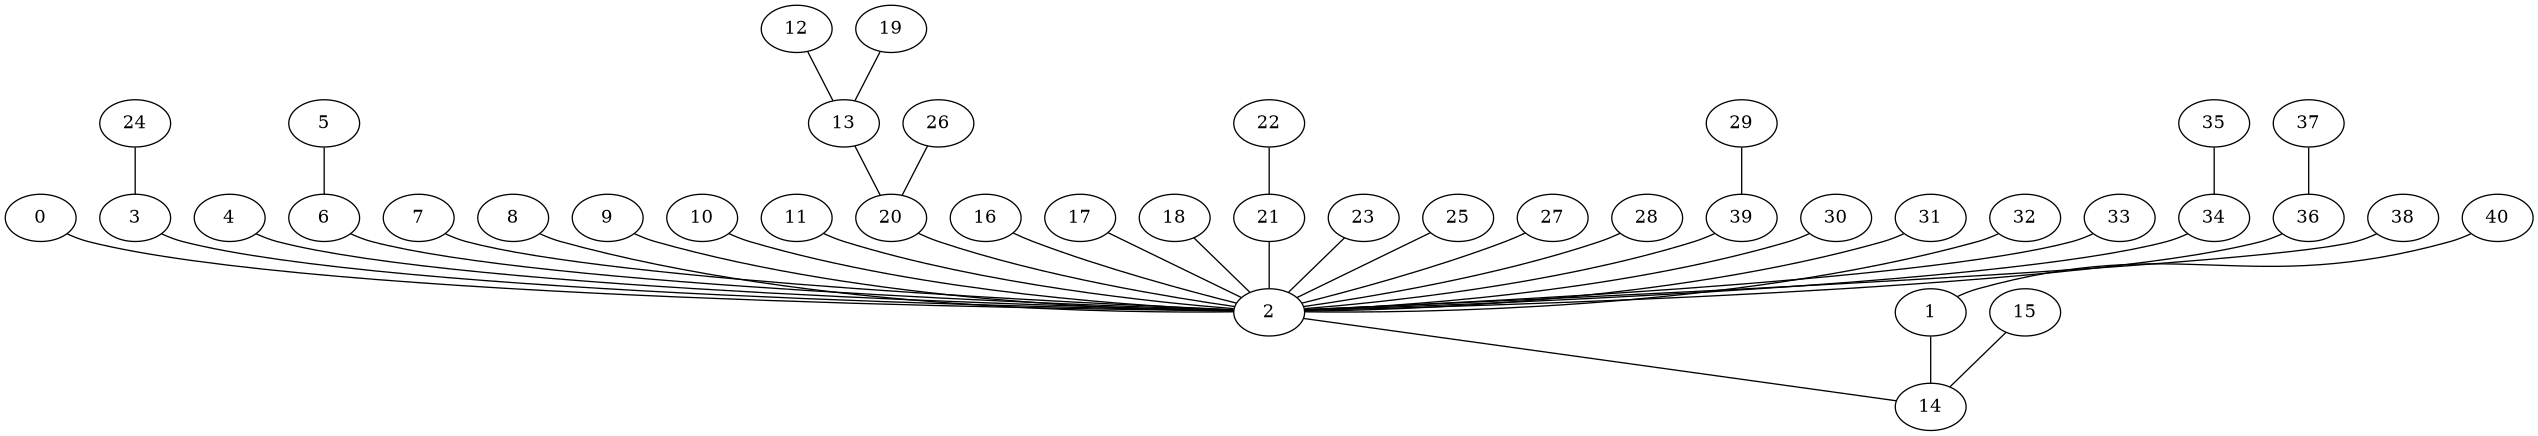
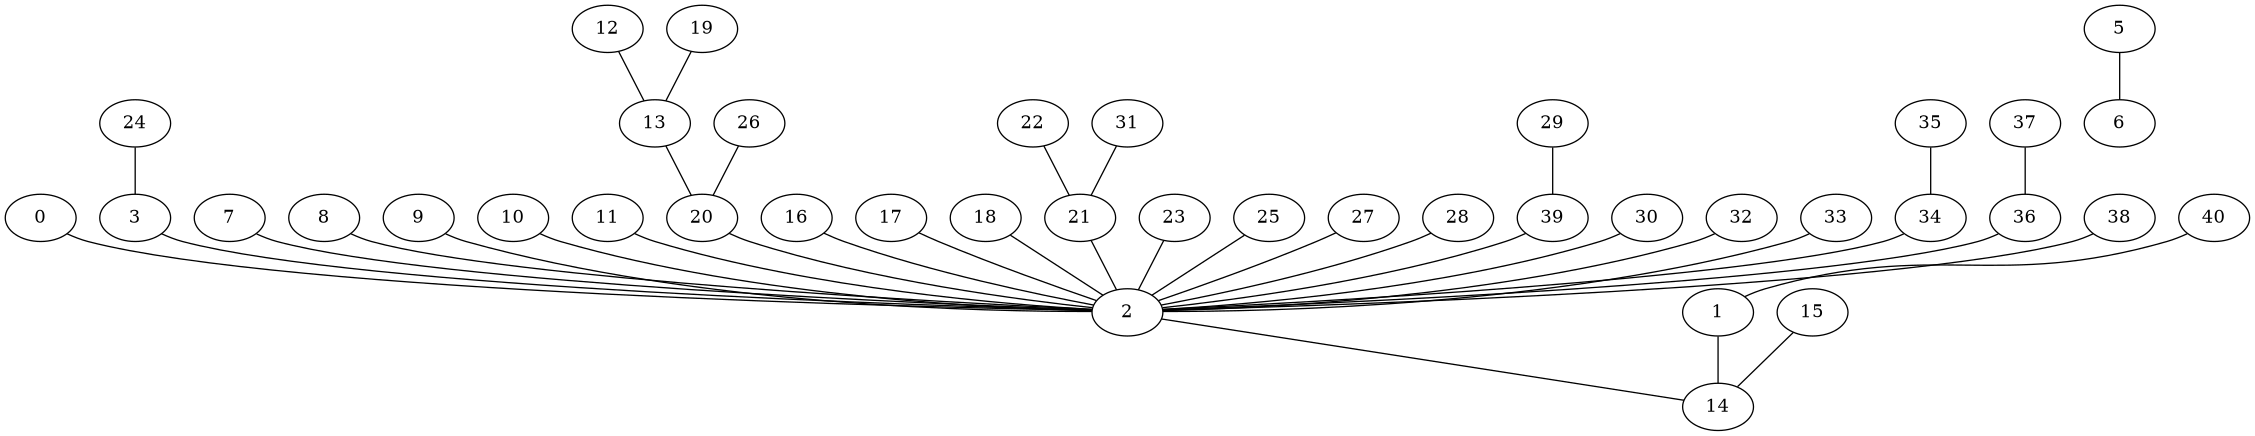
node "4": removed
edge "6" -- "2": removed
edge "31" -- "2": now "31" -- "21"
